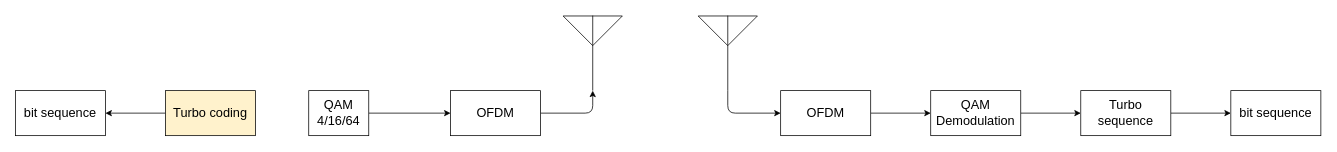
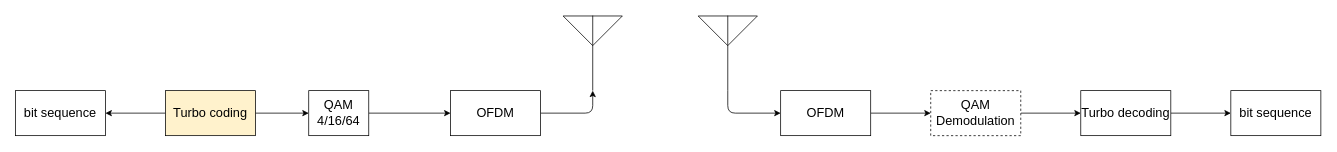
edge "Turbo coding" -> "QAM 4/16/64": added
node "QAM Demodulation": style solid -> dashed
node "Turbo sequence": label "Turbo sequence" -> "Turbo decoding"
